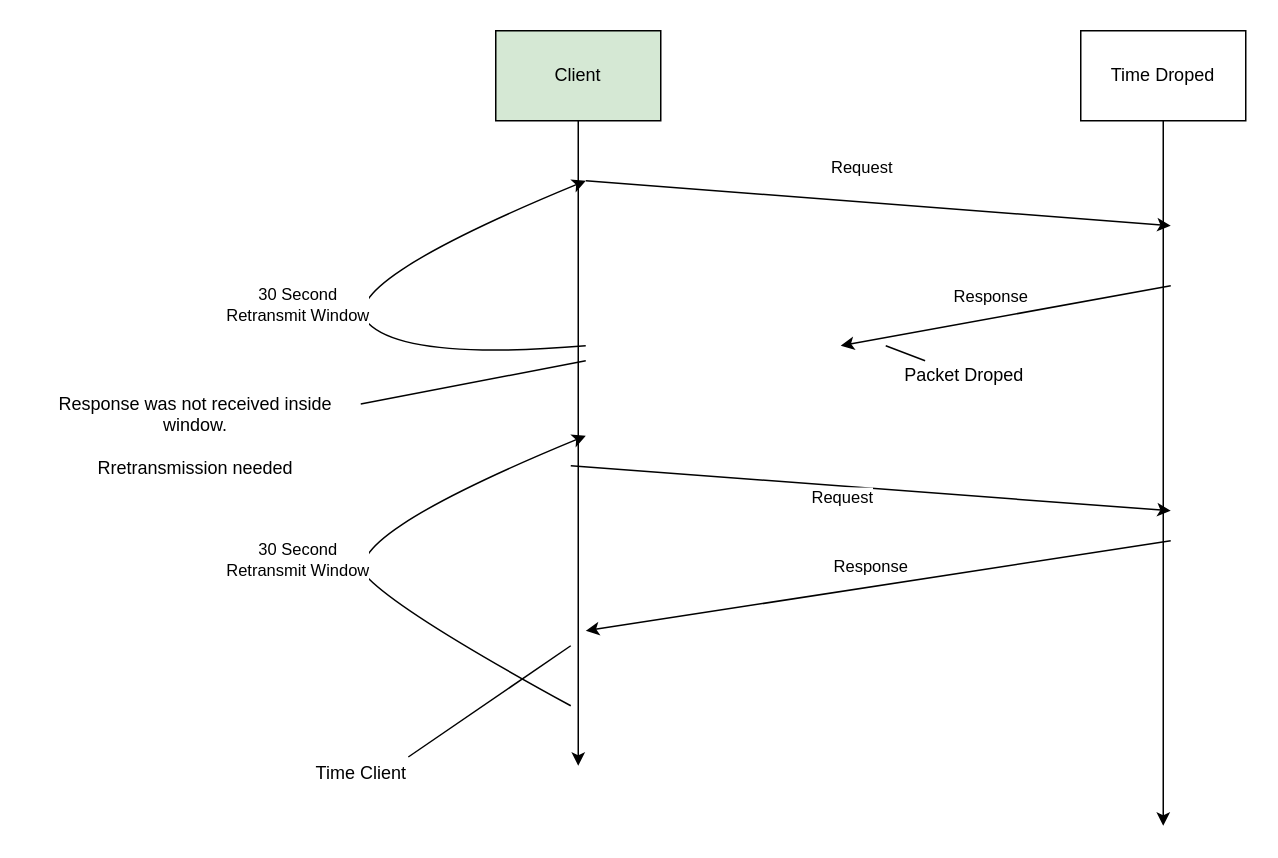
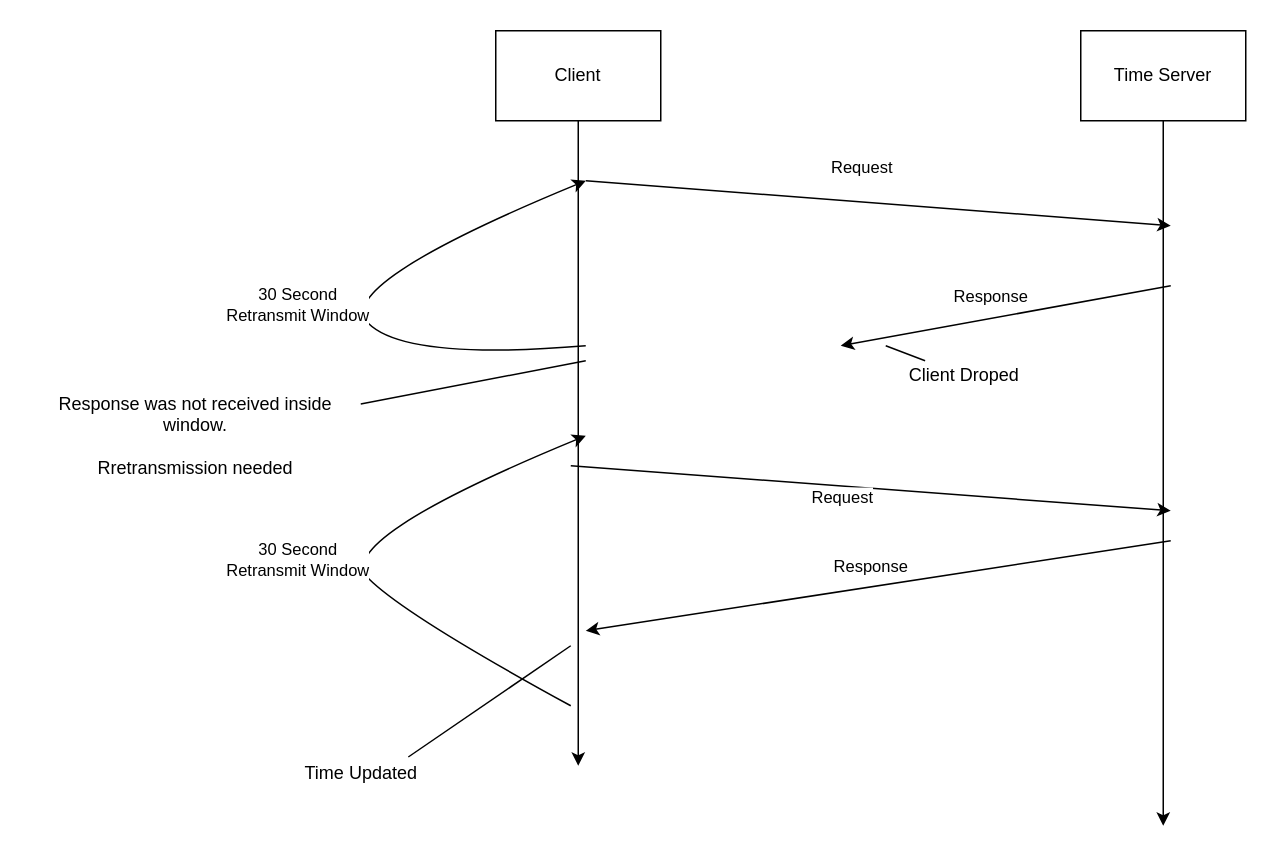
node "Client": fillcolor #d5e8d4 -> #ffffff
node "Time Droped": label "Time Droped" -> "Time Server"
node "Packet Droped": label "Packet Droped" -> "Client Droped"
node "Time Client": label "Time Client" -> "Time Updated"
